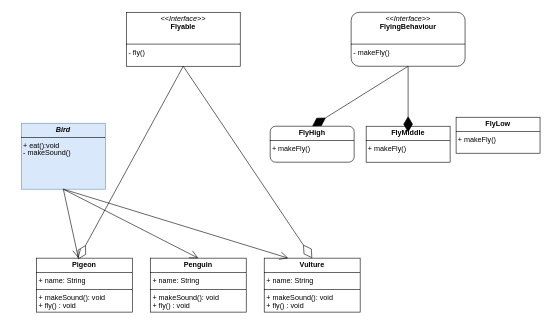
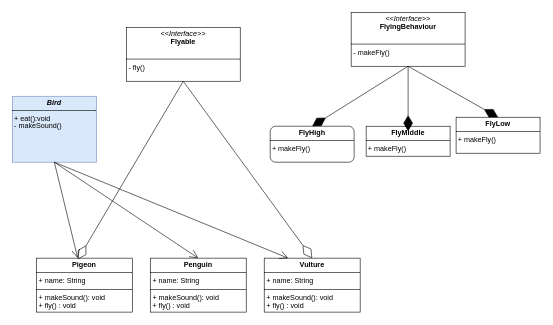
node "<<Interface>> Flyable - fly()": moved (183, 39) -> (183, 54)
node "<<Interface>> FlyingBehaviour - makeFly()": shape rounded rectangle -> rectangle
edge "<<Interface>> FlyingBehaviour - makeFly()" -> "FlyLow + makeFly()": added
node "FlyMiddle + makeFly()": size 84x36 -> 84x30
node "Bird + eat():void - makeSound()": moved (63, 156) -> (54, 129)
